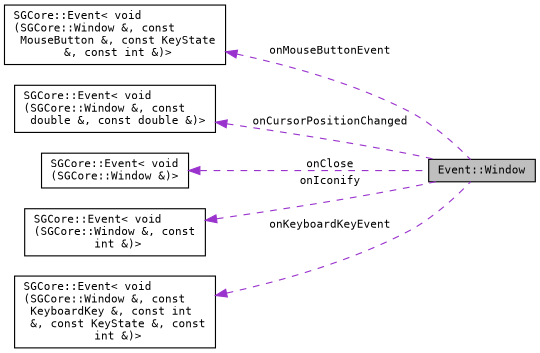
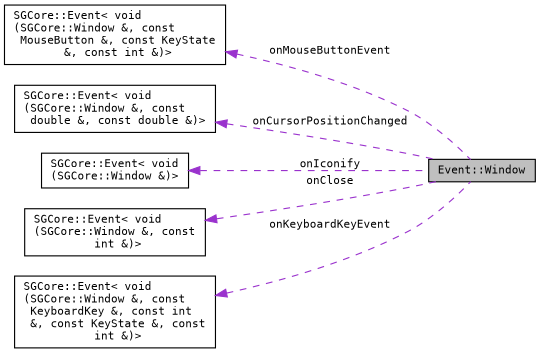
edge "Event::Window" -> "SGCore::Event< void (SGCore::Window &)>": label " onClose" -> " onIconify"
edge "Event::Window" -> "SGCore::Event< void (SGCore::Window &, const int &)>": label " onIconify" -> " onClose"
